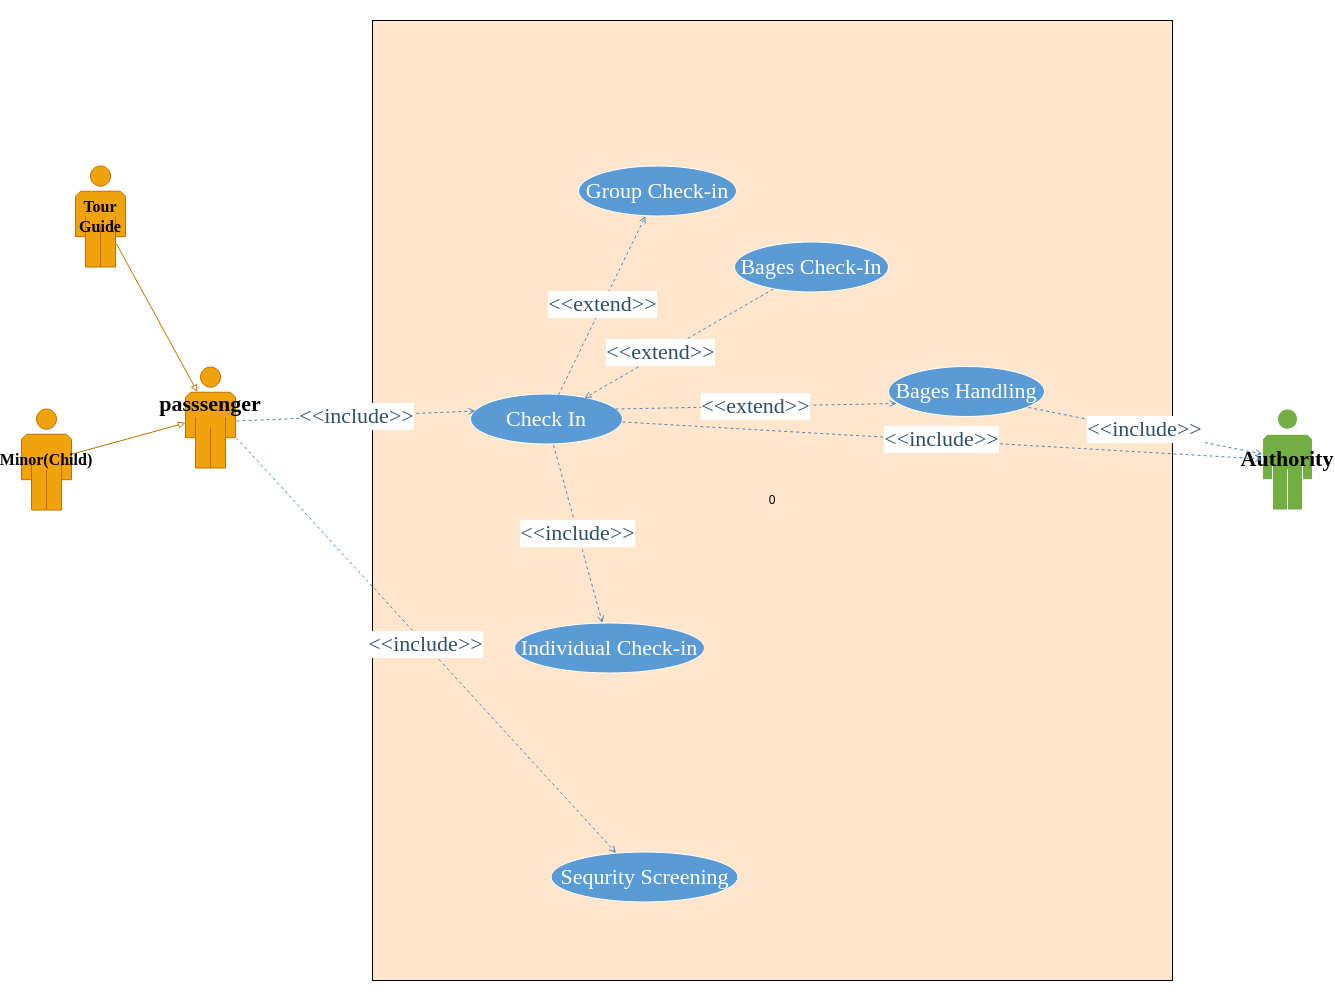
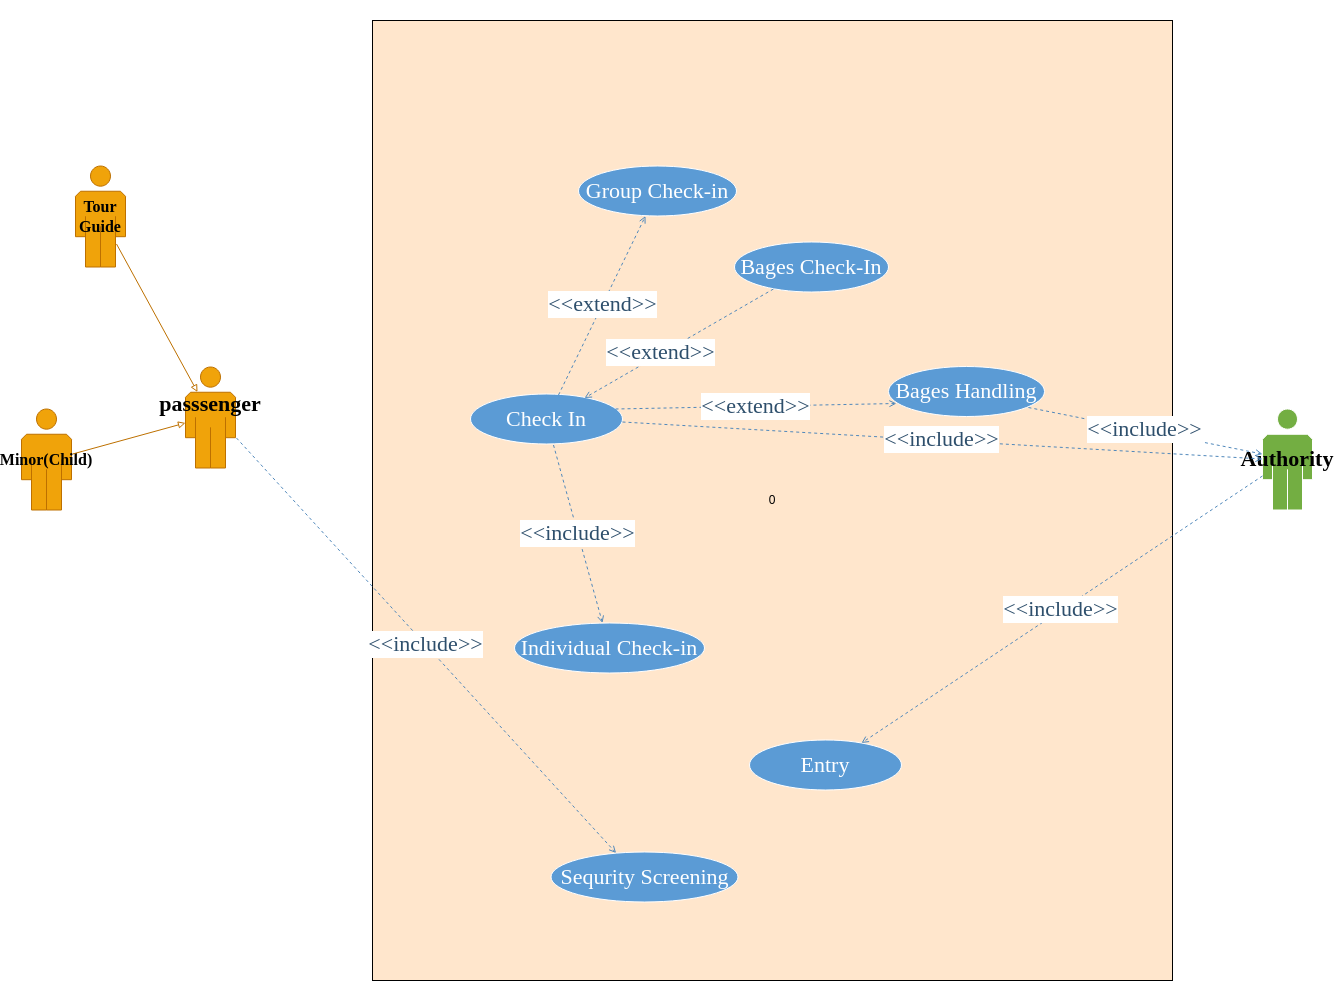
edge "passsenger" -> "Check In": removed, label "<<include>>"
edge "Authority" -> "Entry": added, label "<<include>>"
node "Entry": added
